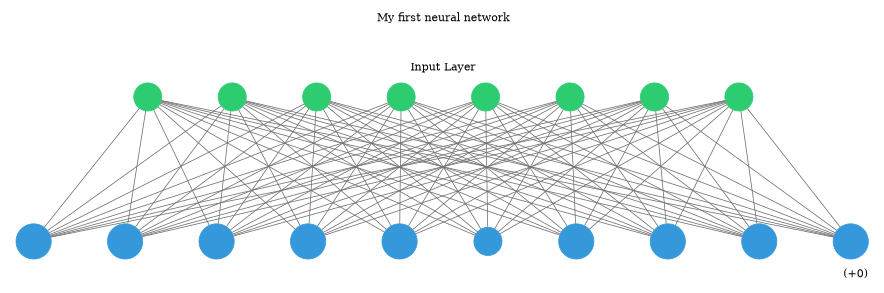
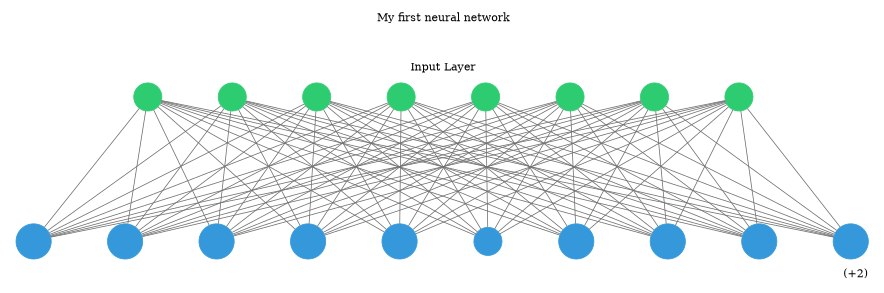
cluster " (+0)": label " (+0)" -> " (+2)"
